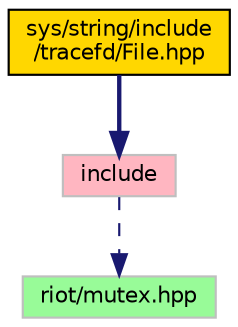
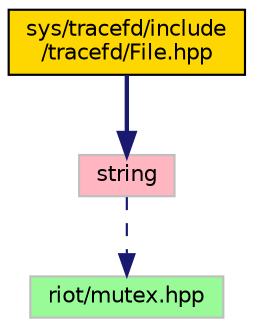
node "sys/string/include /tracefd/File.hpp": label "sys/string/include /tracefd/File.hpp" -> "sys/tracefd/include /tracefd/File.hpp"
node "include": label "include" -> "string"
